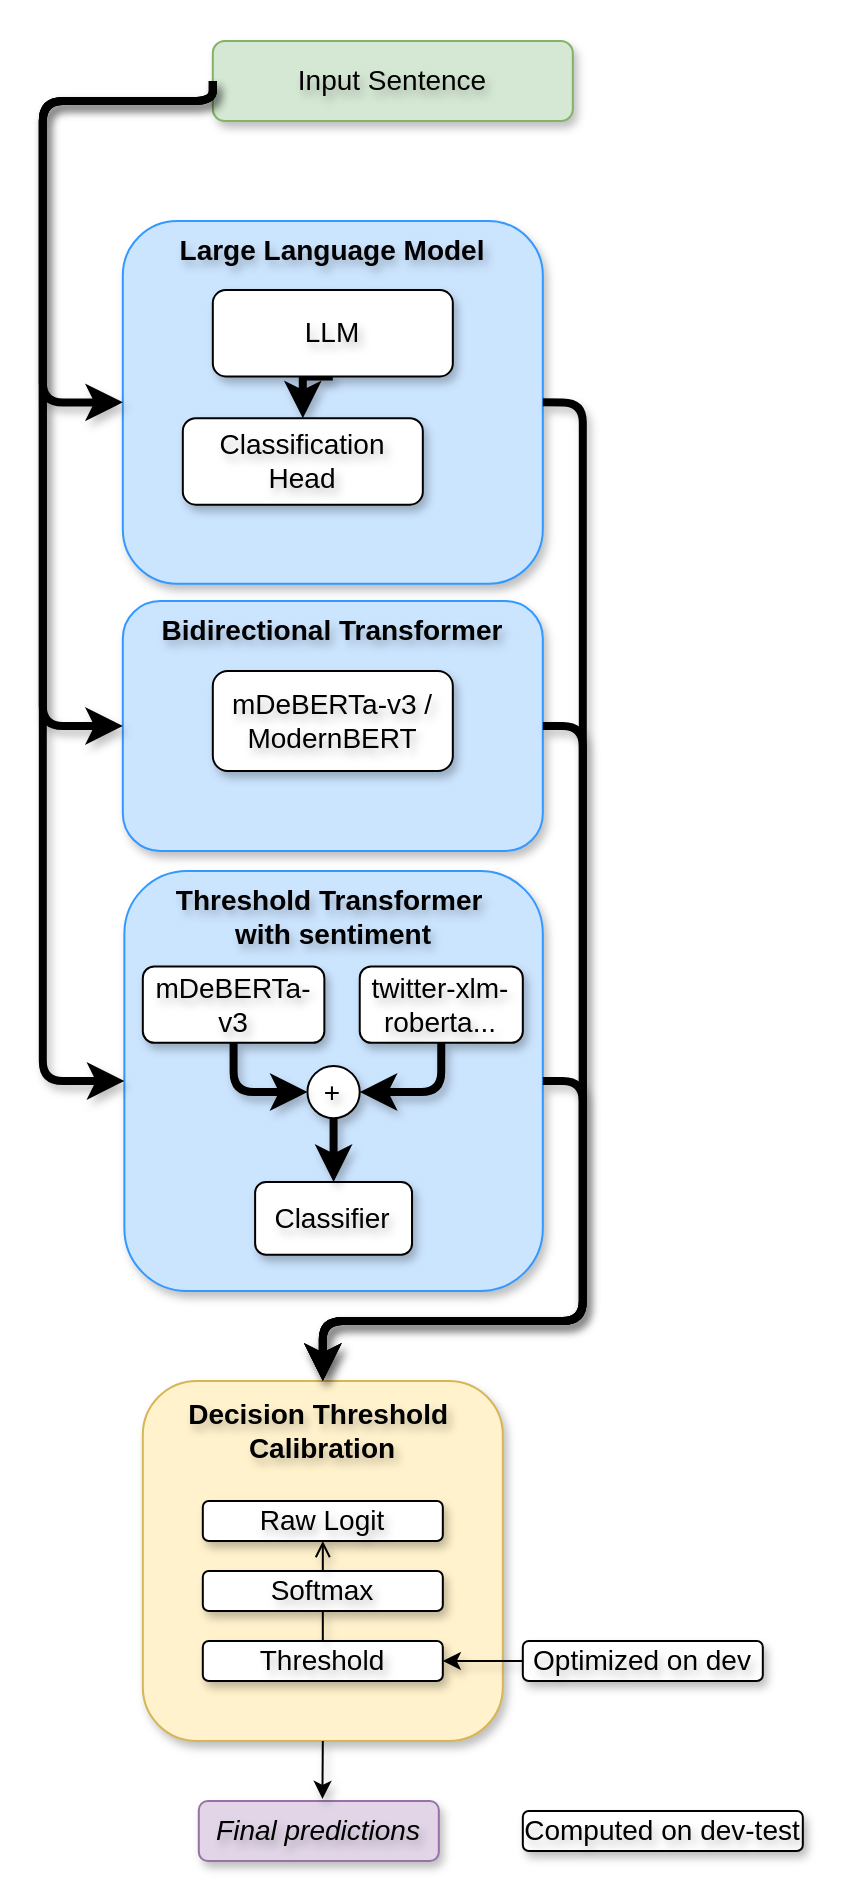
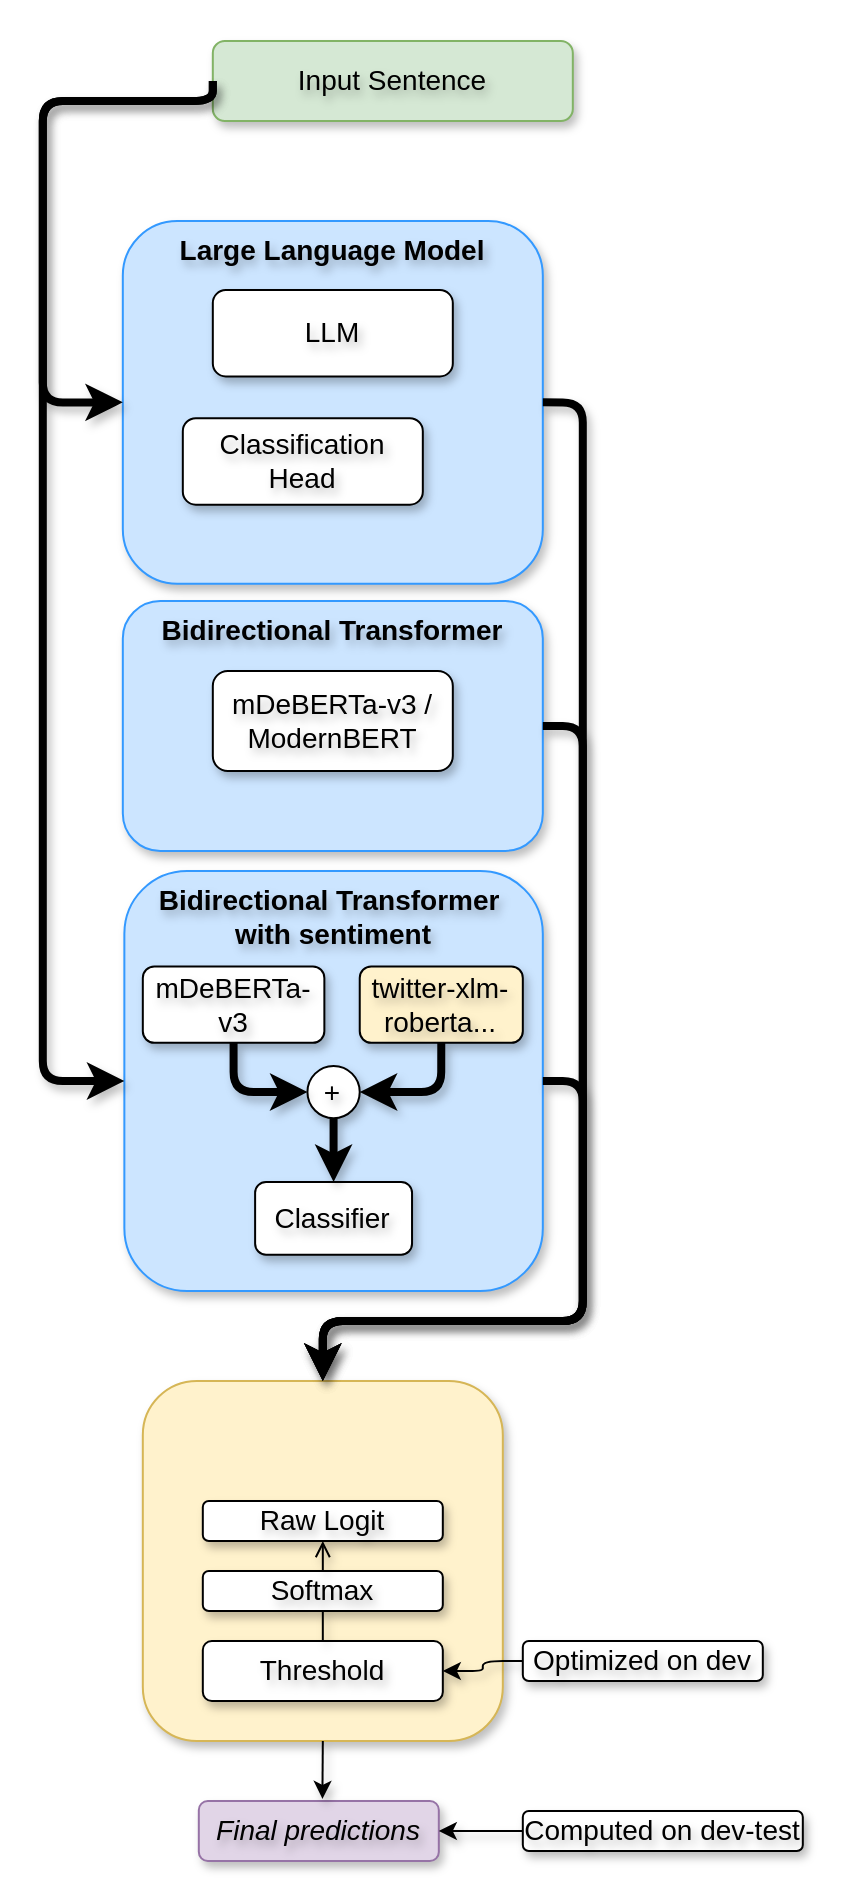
edge "LLM" -> "Classification Head": removed
edge "Input Sentence" -> "Bidirectional Transformer": removed
node "Threshold Transformer with sentiment": label "Threshold Transformer with sentiment" -> "Bidirectional Transformer with sentiment"
node "twitter-xlm-roberta...": fillcolor #ffffff -> #fff2cc
node "Decision Threshold Calibration": removed
node "Threshold": size 240x40 -> 240x60
edge "Computed on dev-test" -> "Final predictions": added
